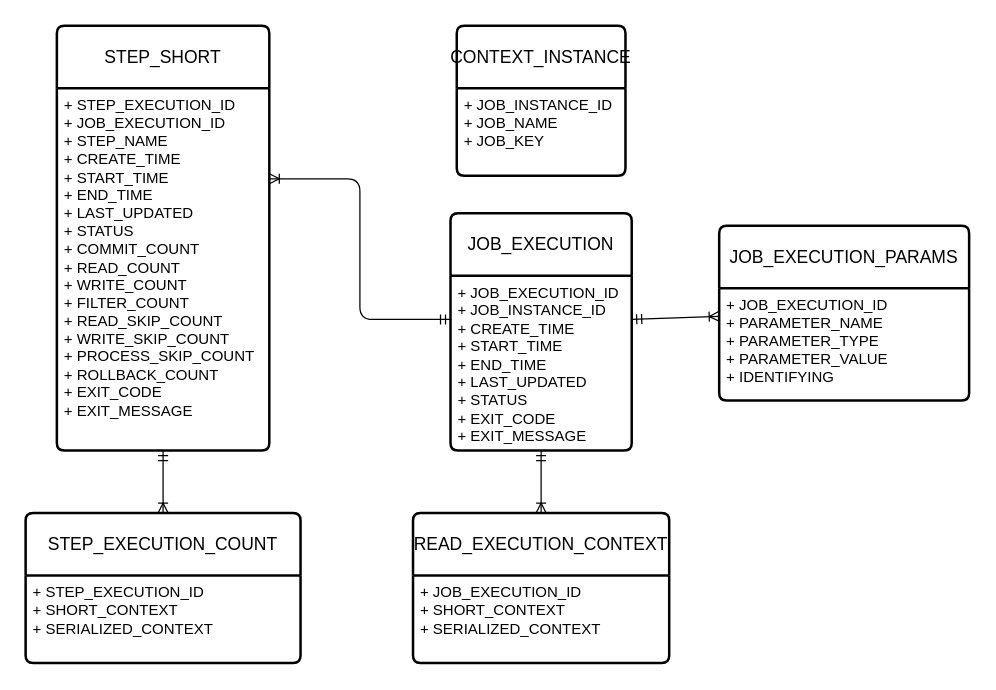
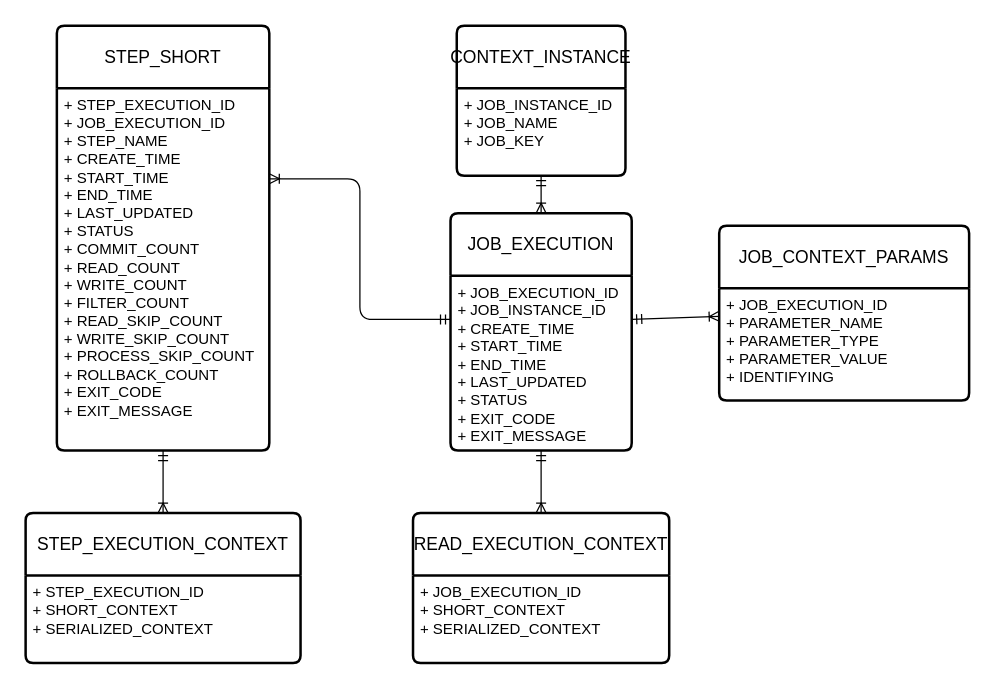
edge "+ JOB_INSTANCE_ID + JOB_NAME + JOB_KEY" -- "JOB_EXECUTION": added
node "JOB_EXECUTION_PARAMS": label "JOB_EXECUTION_PARAMS" -> "JOB_CONTEXT_PARAMS"
node "STEP_EXECUTION_COUNT": label "STEP_EXECUTION_COUNT" -> "STEP_EXECUTION_CONTEXT"
